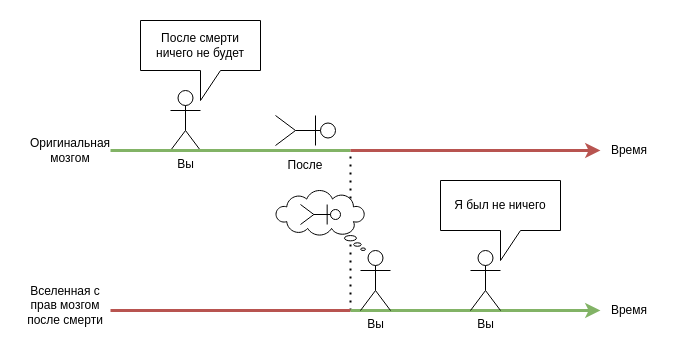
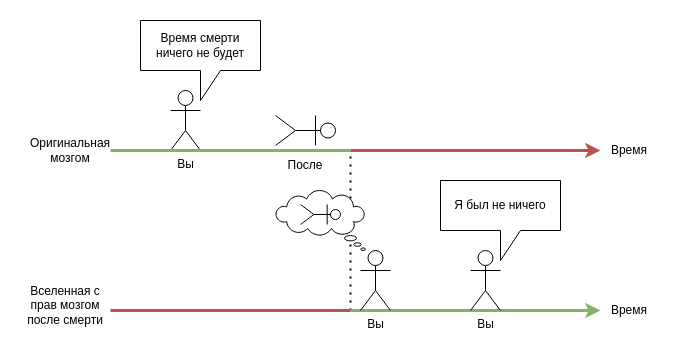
node "После смерти ничего не будет": label "После смерти ничего не будет" -> "Время смерти ничего не будет"
